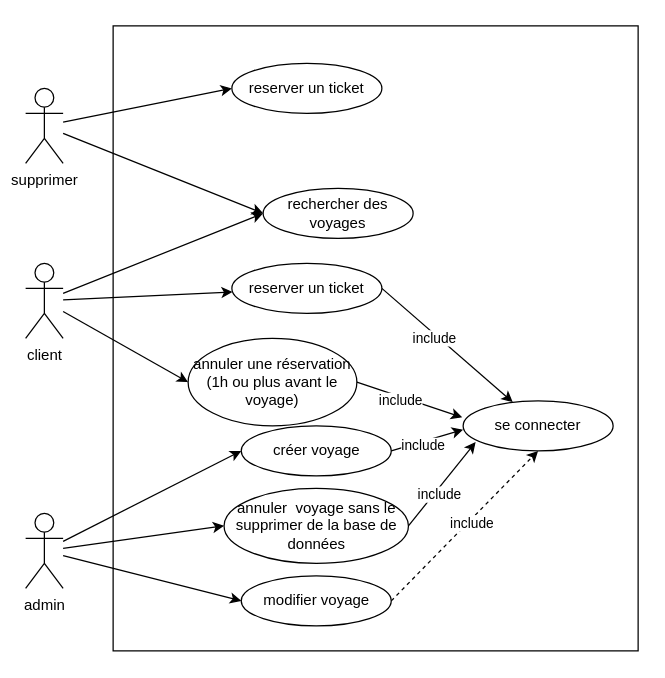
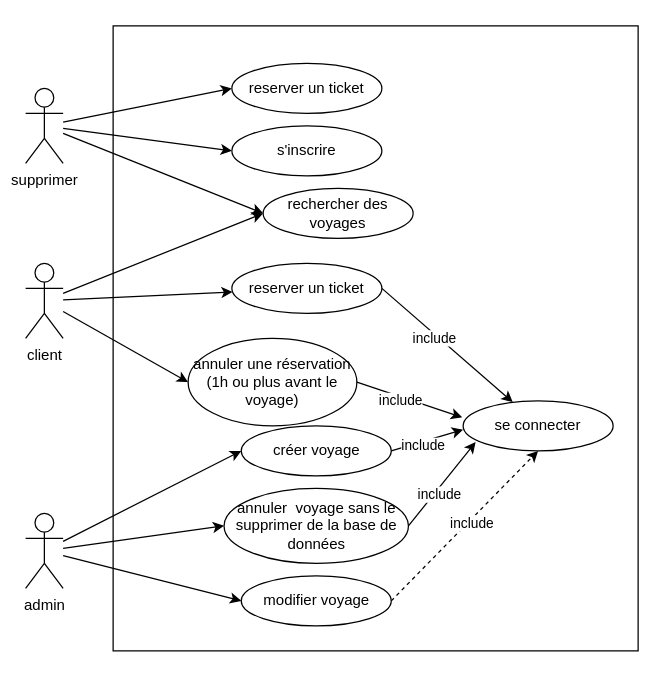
edge "supprimer" -> "s'inscrire": added
node "s'inscrire": added
